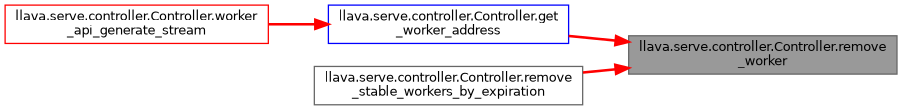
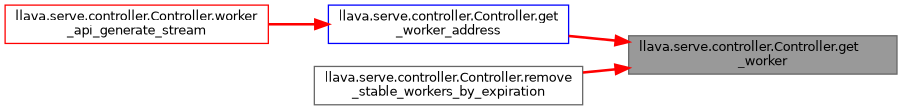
node "llava.serve.controller.Controller.remove _worker": label "llava.serve.controller.Controller.remove _worker" -> "llava.serve.controller.Controller.get _worker"
